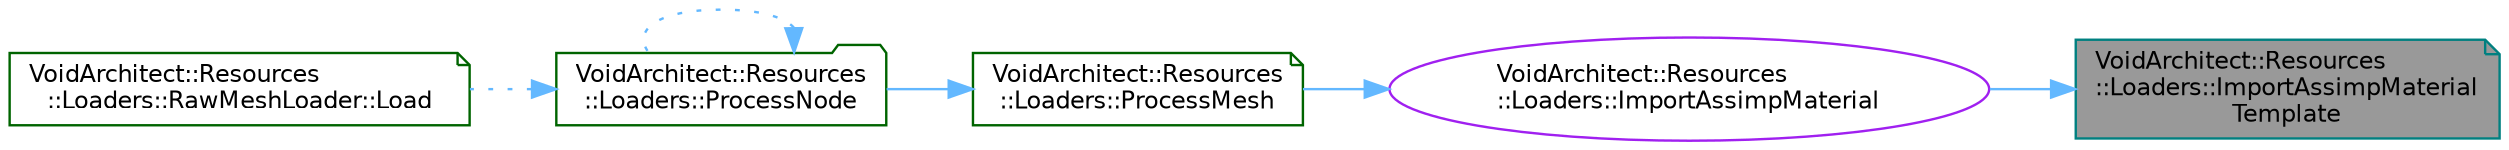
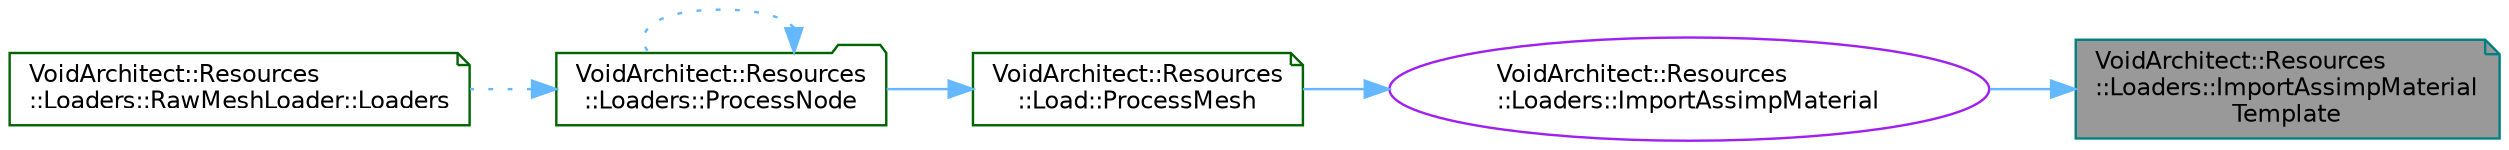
node "VoidArchitect::Resources ::Loaders::RawMeshLoader::Load": label "VoidArchitect::Resources ::Loaders::RawMeshLoader::Load" -> "VoidArchitect::Resources ::Loaders::RawMeshLoader::Loaders"
node "VoidArchitect::Resources ::Loaders::ProcessMesh": label "VoidArchitect::Resources ::Loaders::ProcessMesh" -> "VoidArchitect::Resources ::Load::ProcessMesh"
